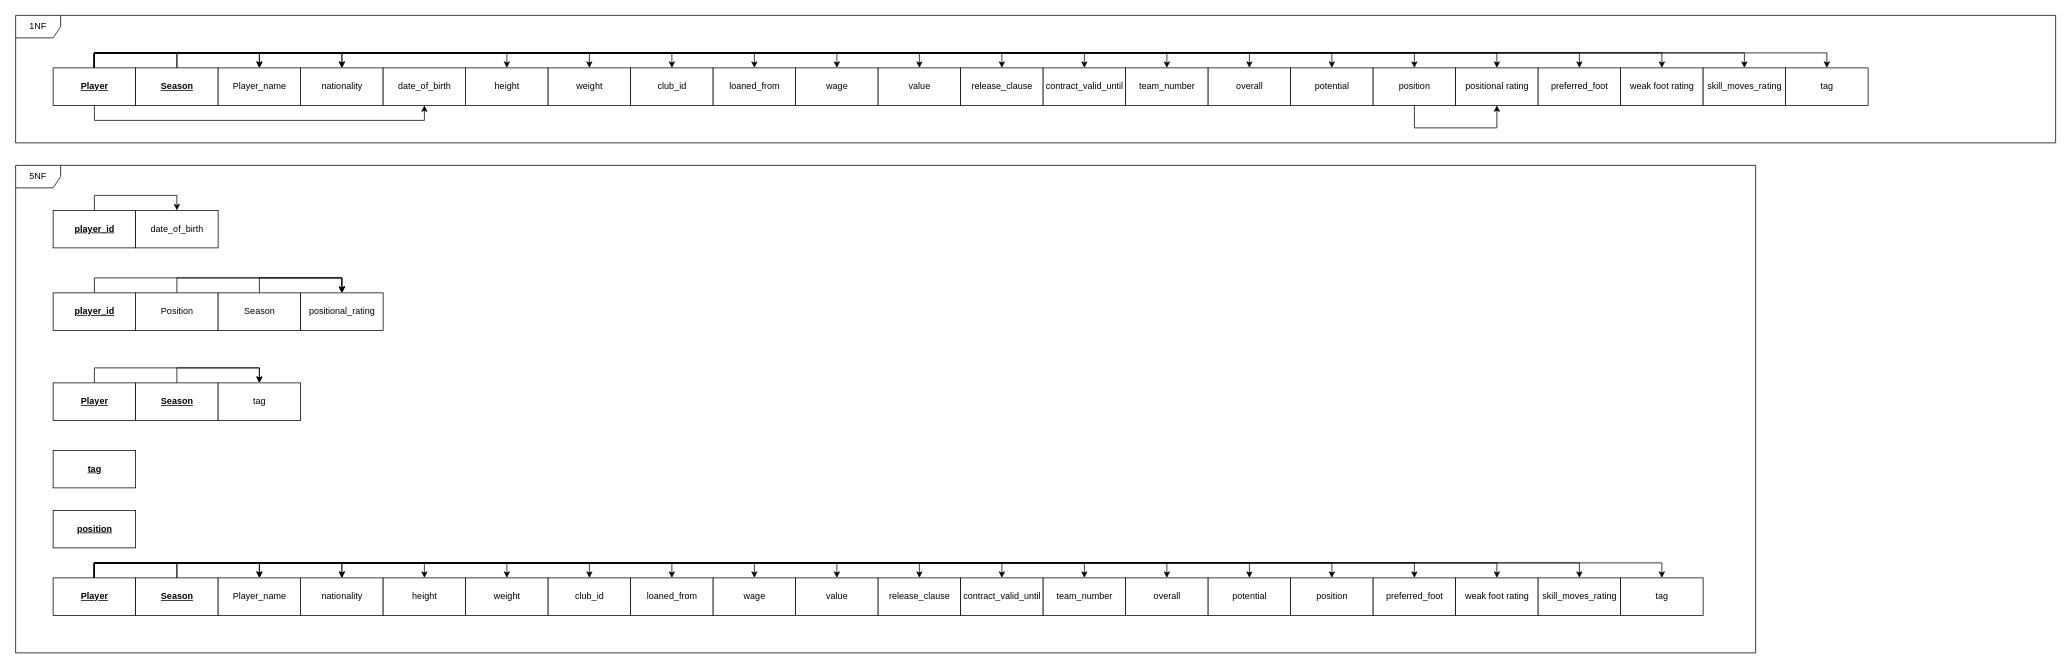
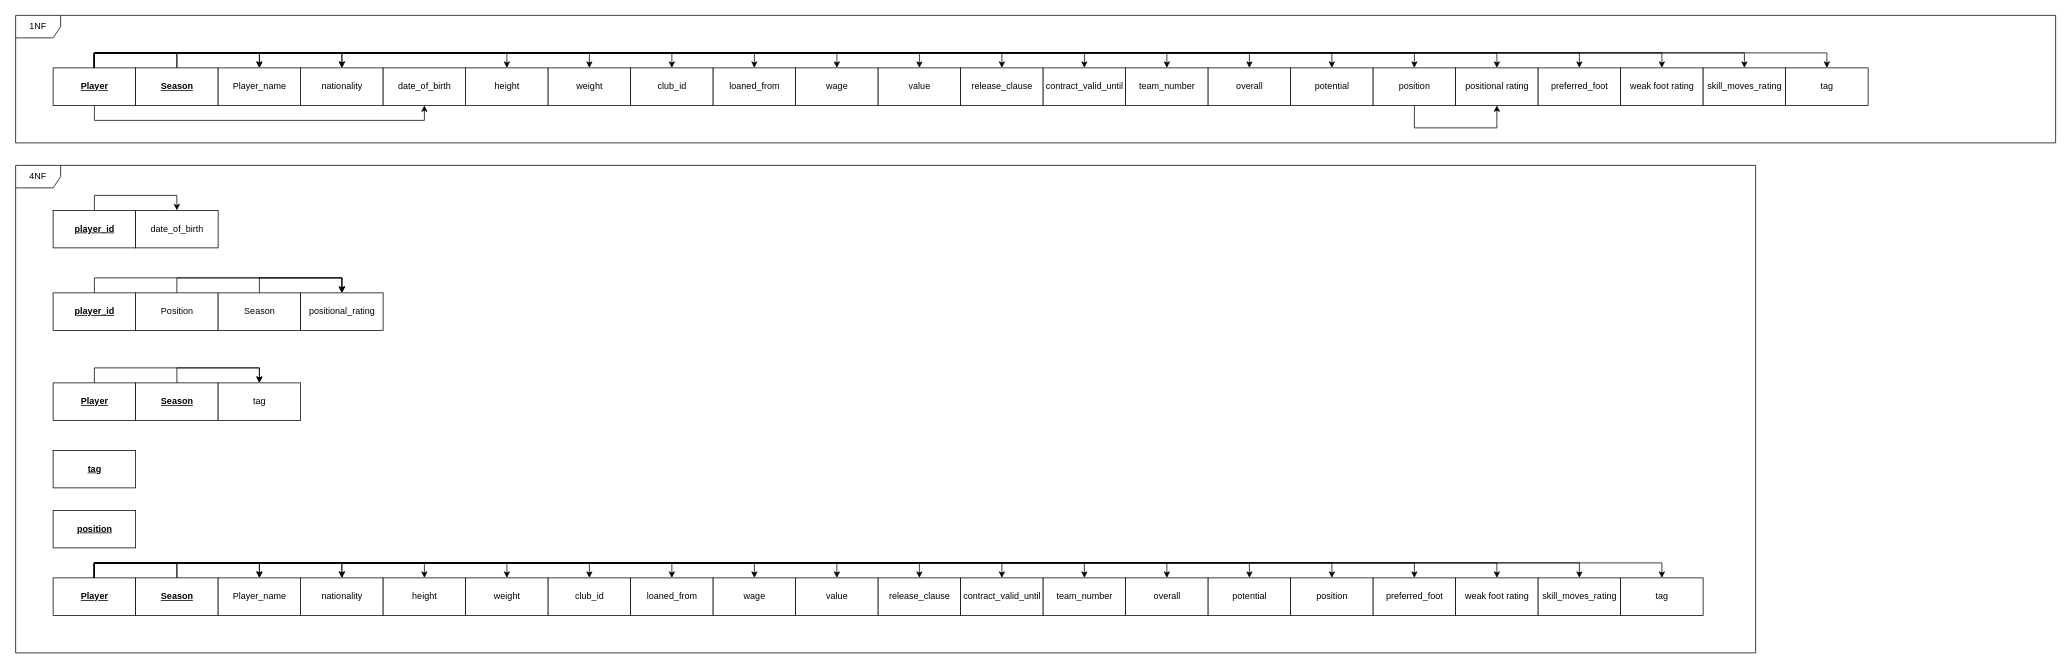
node "5NF": label "5NF" -> "4NF"
